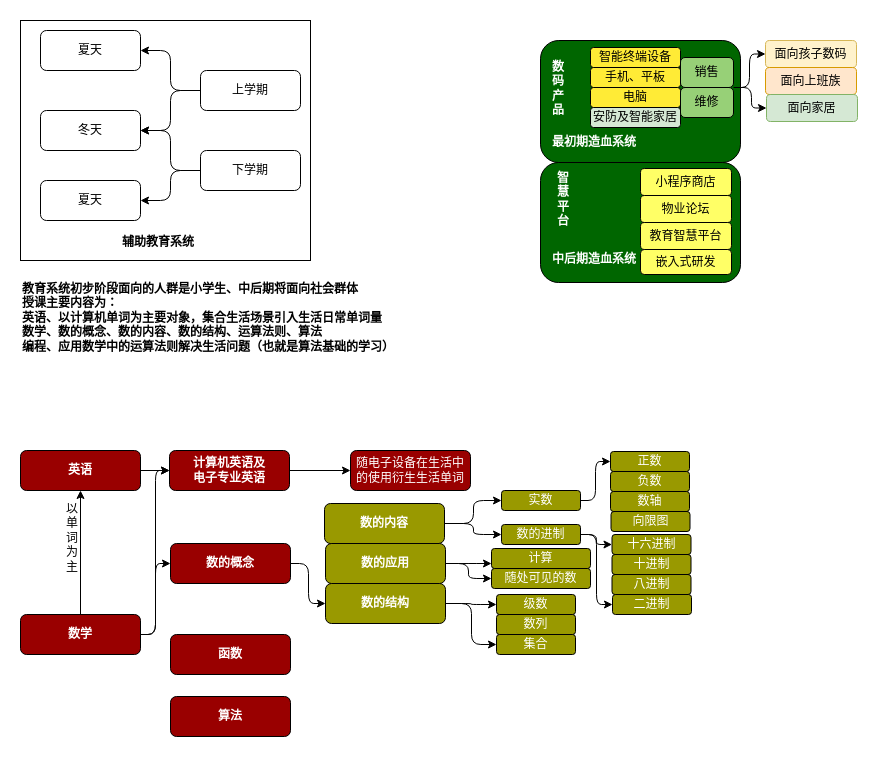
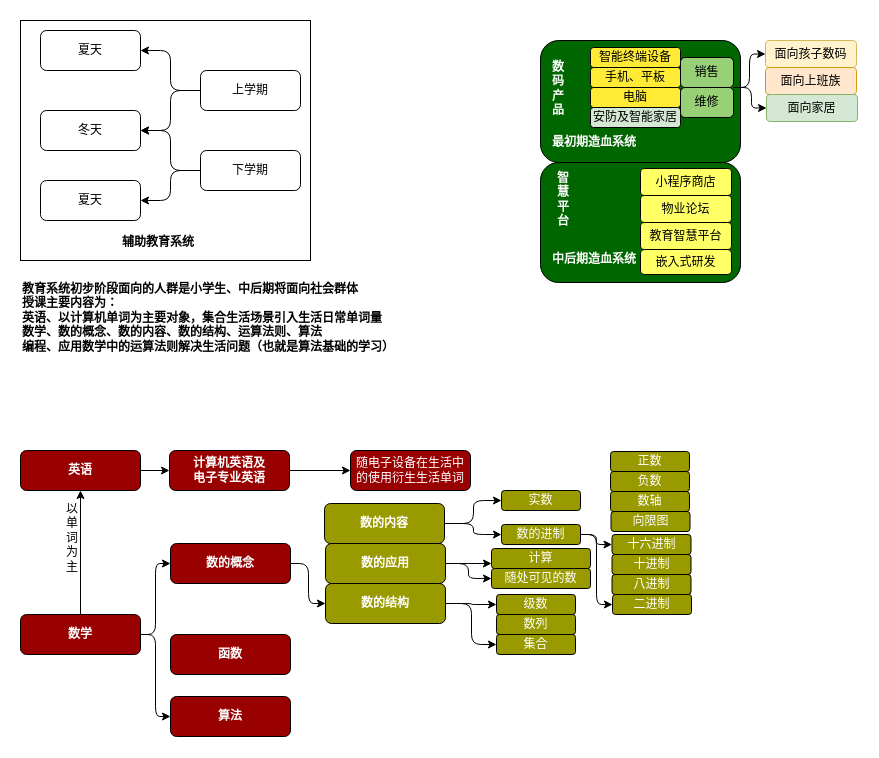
edge "实数" -> "正数": removed
edge "数学" -> "计算机英语及 电子专业英语": now "数学" -> "算法"
